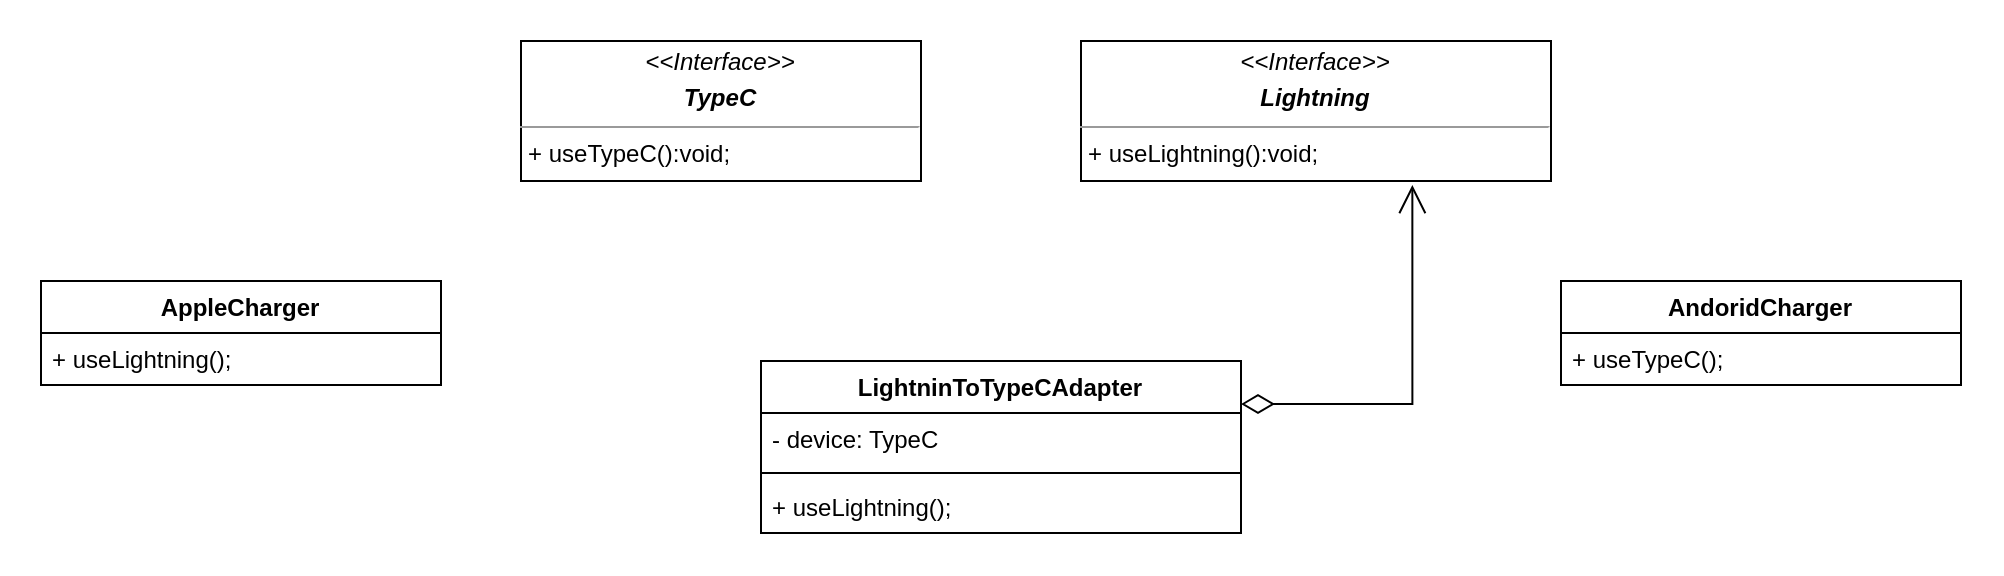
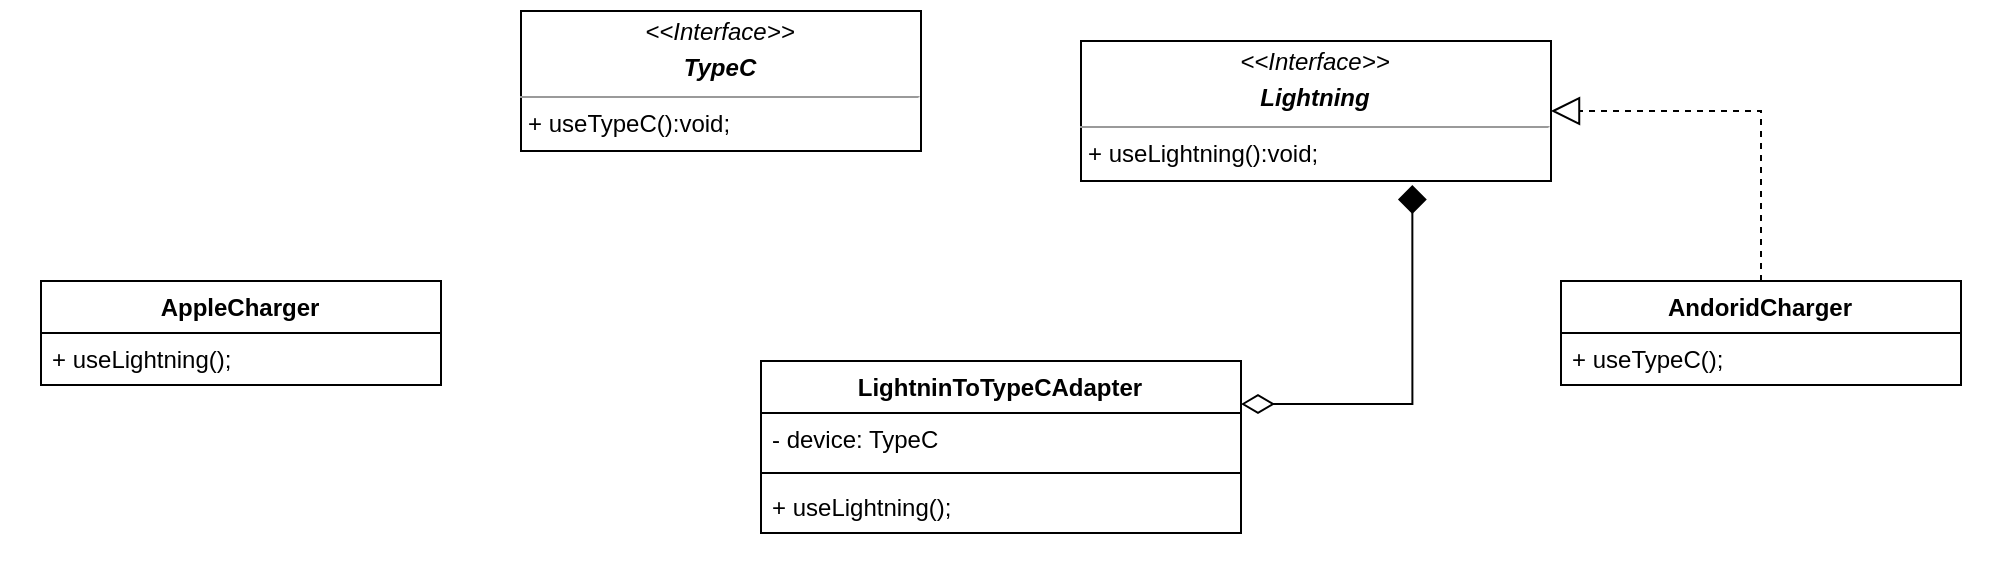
node "<<Interface>> TypeC + useTypeC():void;": moved (721, 111) -> (721, 81)
edge "AndoridCharger" -> "<<Interface>> Lightning + useLightning():void;": added
edge "<<Interface>> Lightning + useLightning():void;" -- "LightninToTypeCAdapter": arrowhead open -> diamond
